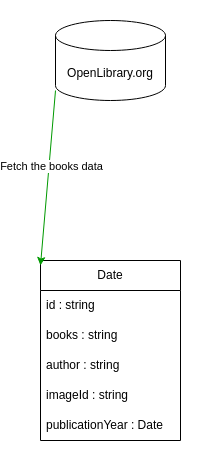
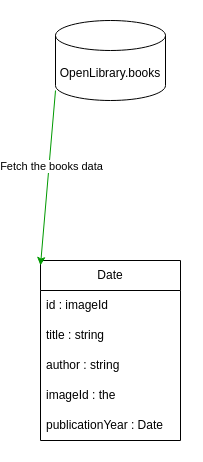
node "OpenLibrary.org": label "OpenLibrary.org" -> "OpenLibrary.books"
node "id : string": label "id : string" -> "id : imageId"
node "books : string": label "books : string" -> "title : string"
node "imageId : string": label "imageId : string" -> "imageId : the"
